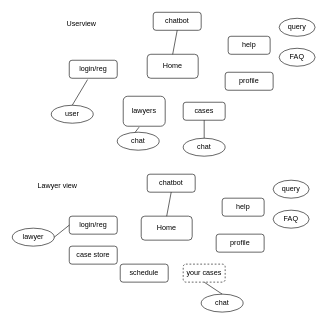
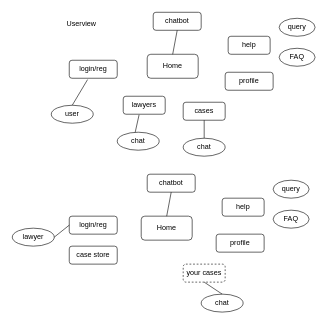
node "lawyers": size 42x30 -> 42x18
node "Lawyer view": removed
node "schedule": removed
